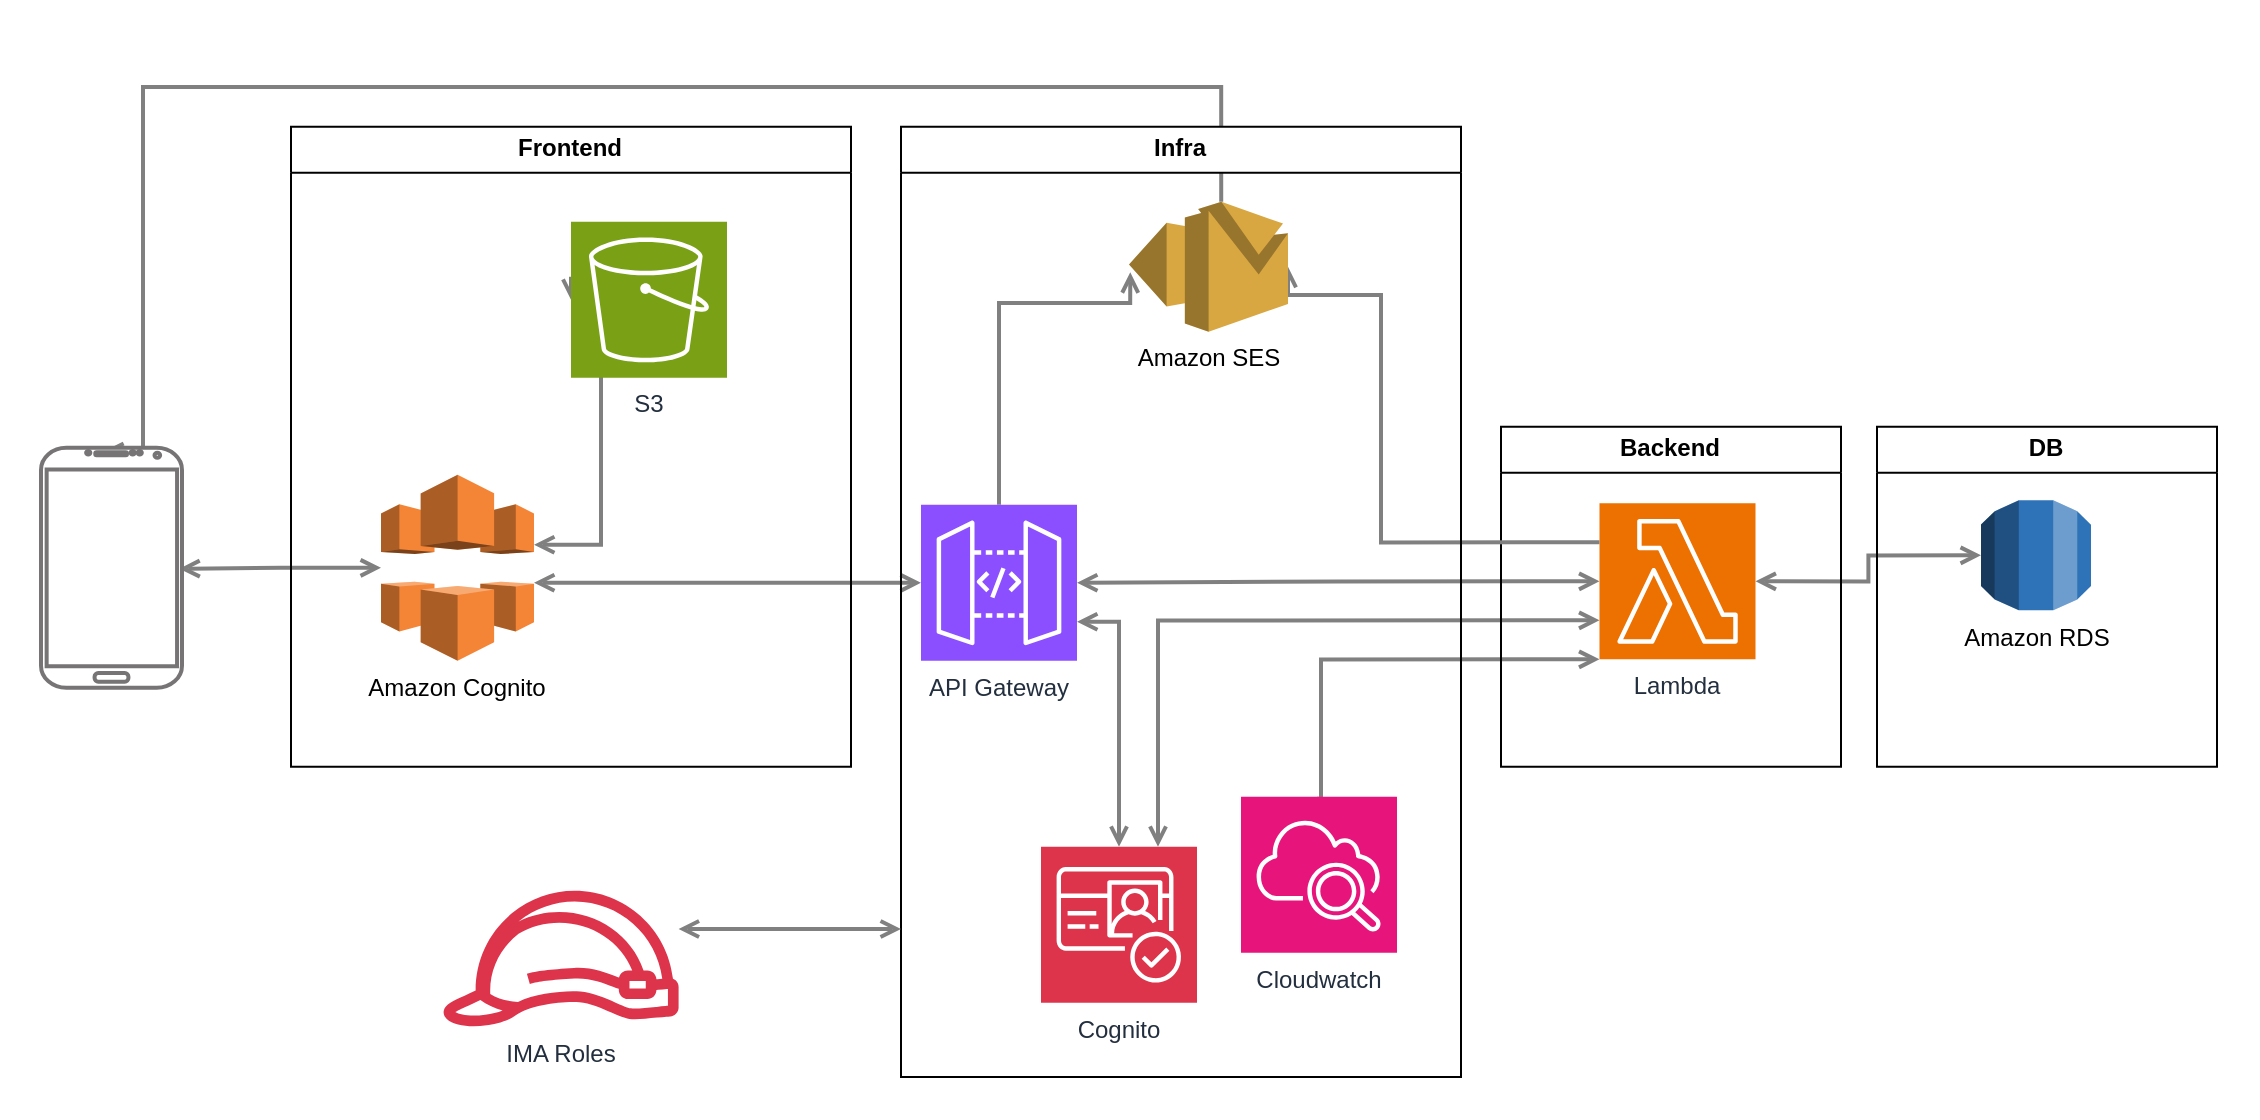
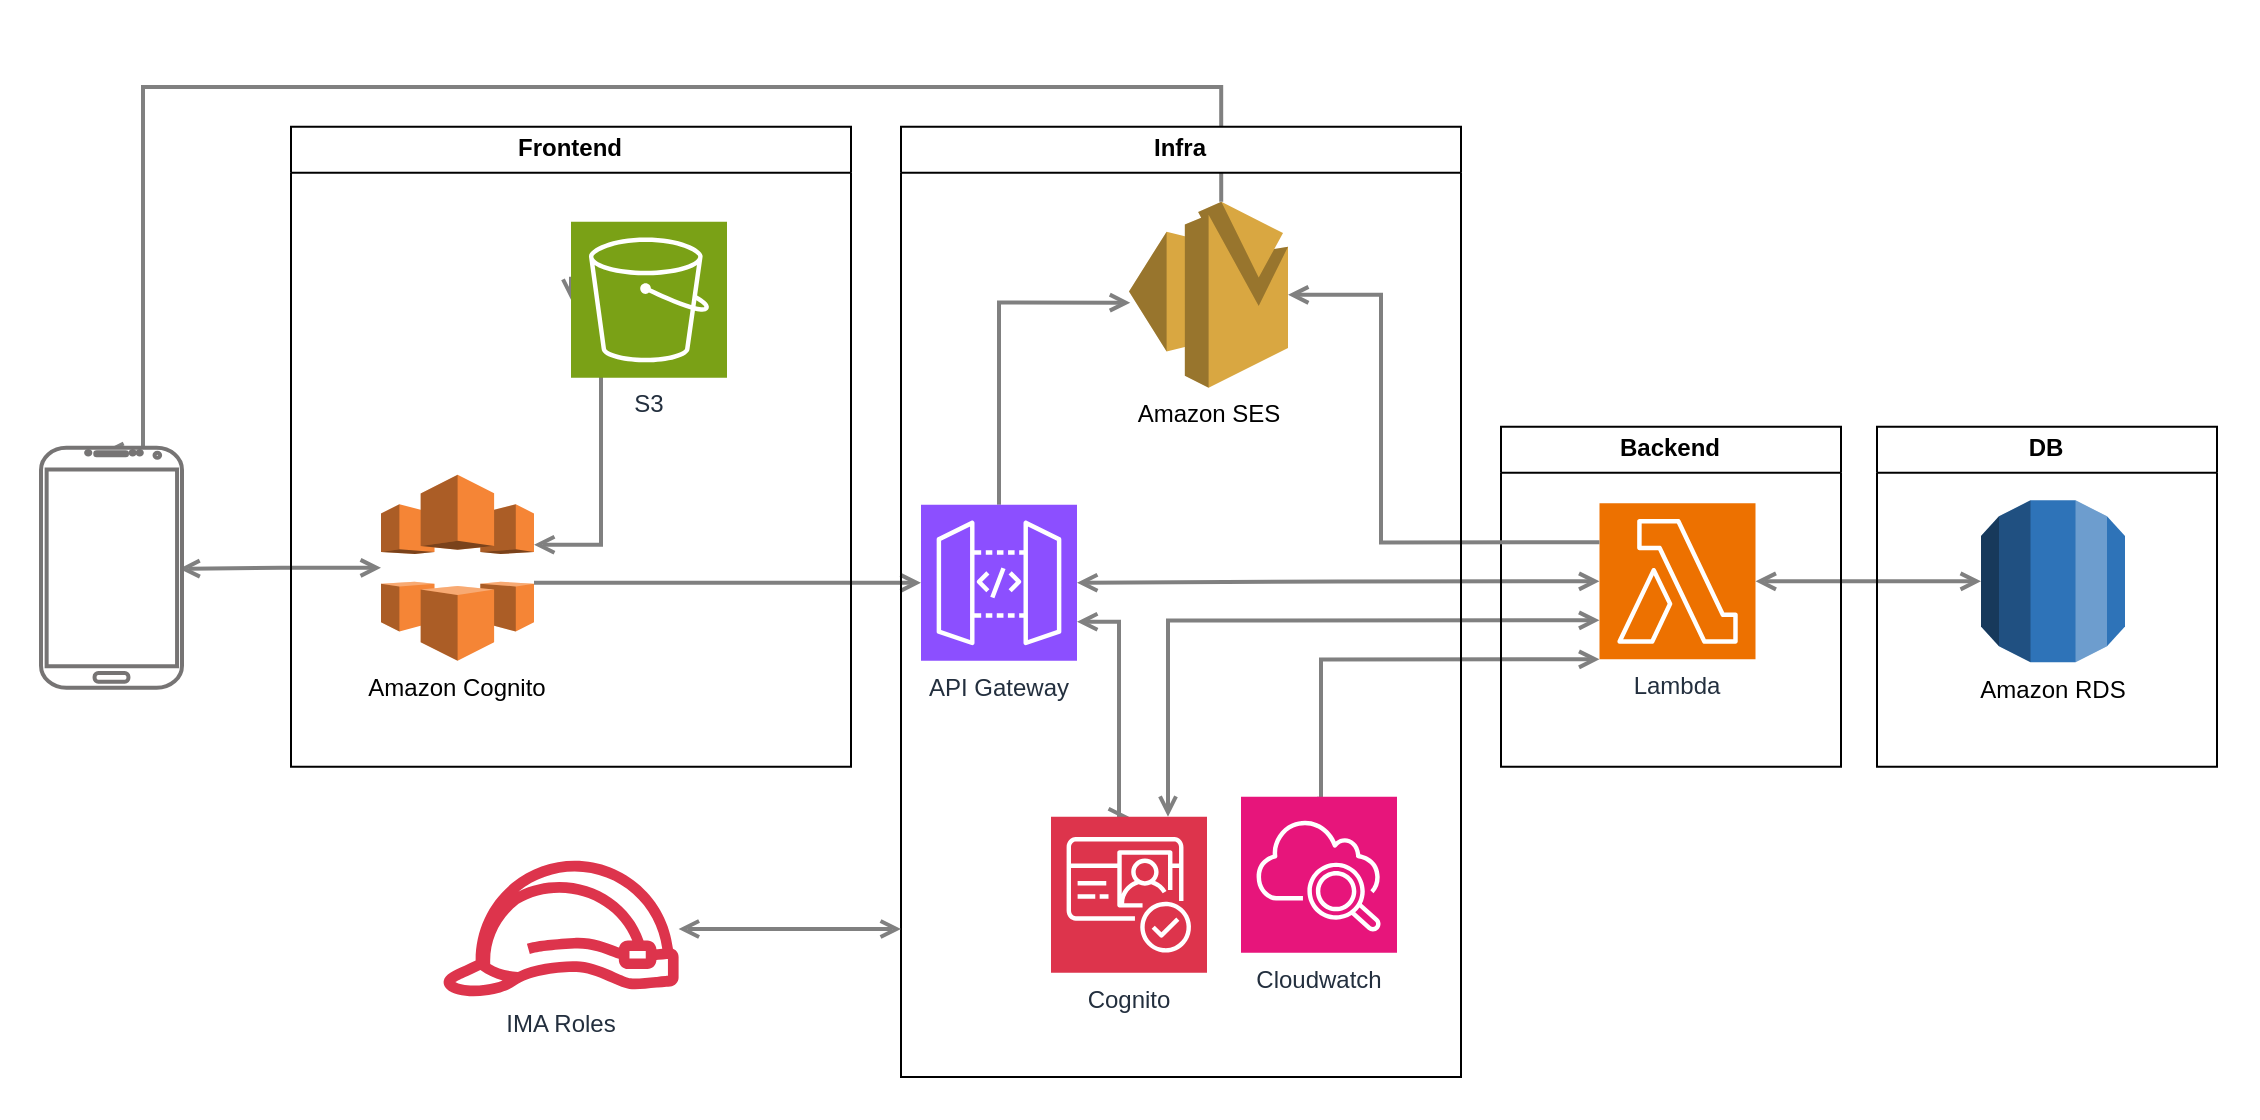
node "Amazon SES": size 159x130 -> 159x186
node "Amazon RDS": size 110x110 -> 144x162
edge "Amazon Cognito" -- "API Gateway": arrowhead open -> none
node "Cognito": moved (1119, 925) -> (1129, 895)
node "IMA Roles": moved (561, 959) -> (561, 929)
